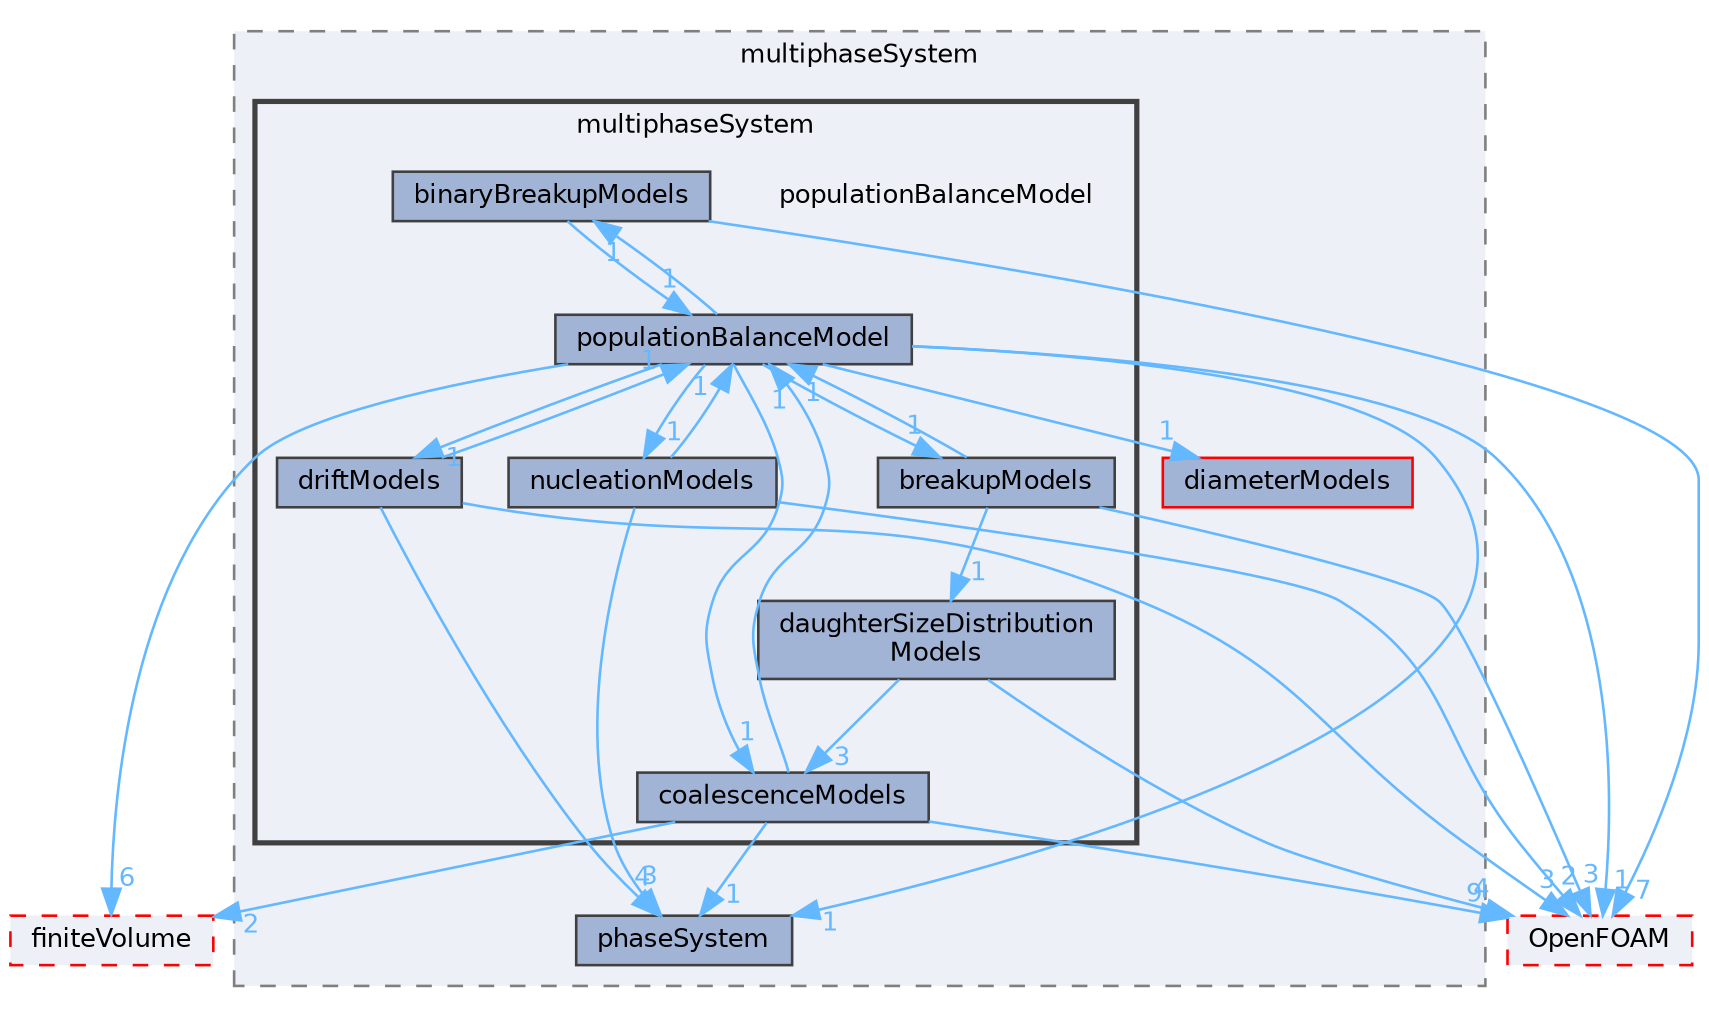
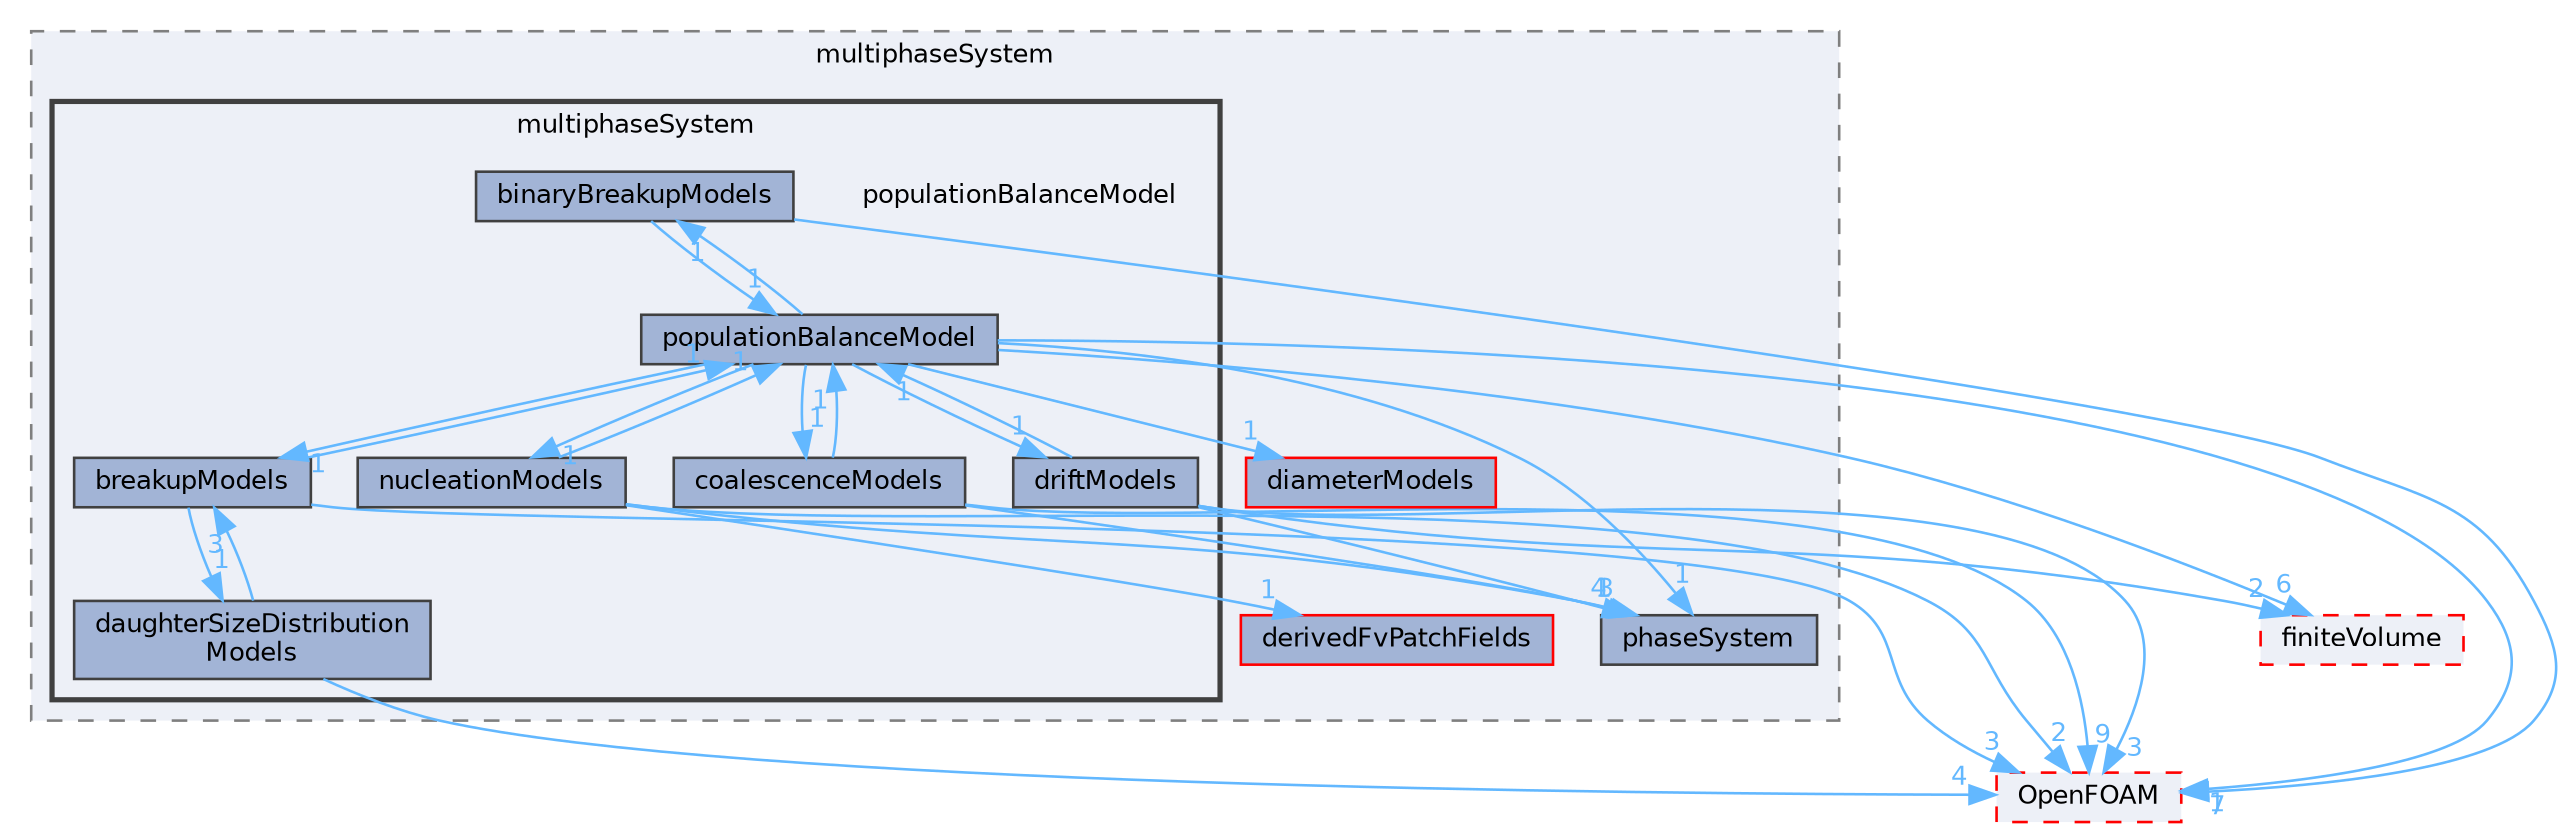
node "derivedFvPatchFields": added
edge "daughterSizeDistribution Models" -> "coalescenceModels": now "daughterSizeDistribution Models" -> "breakupModels"
edge "coalescenceModels" -> "finiteVolume": now "driftModels" -> "finiteVolume"
